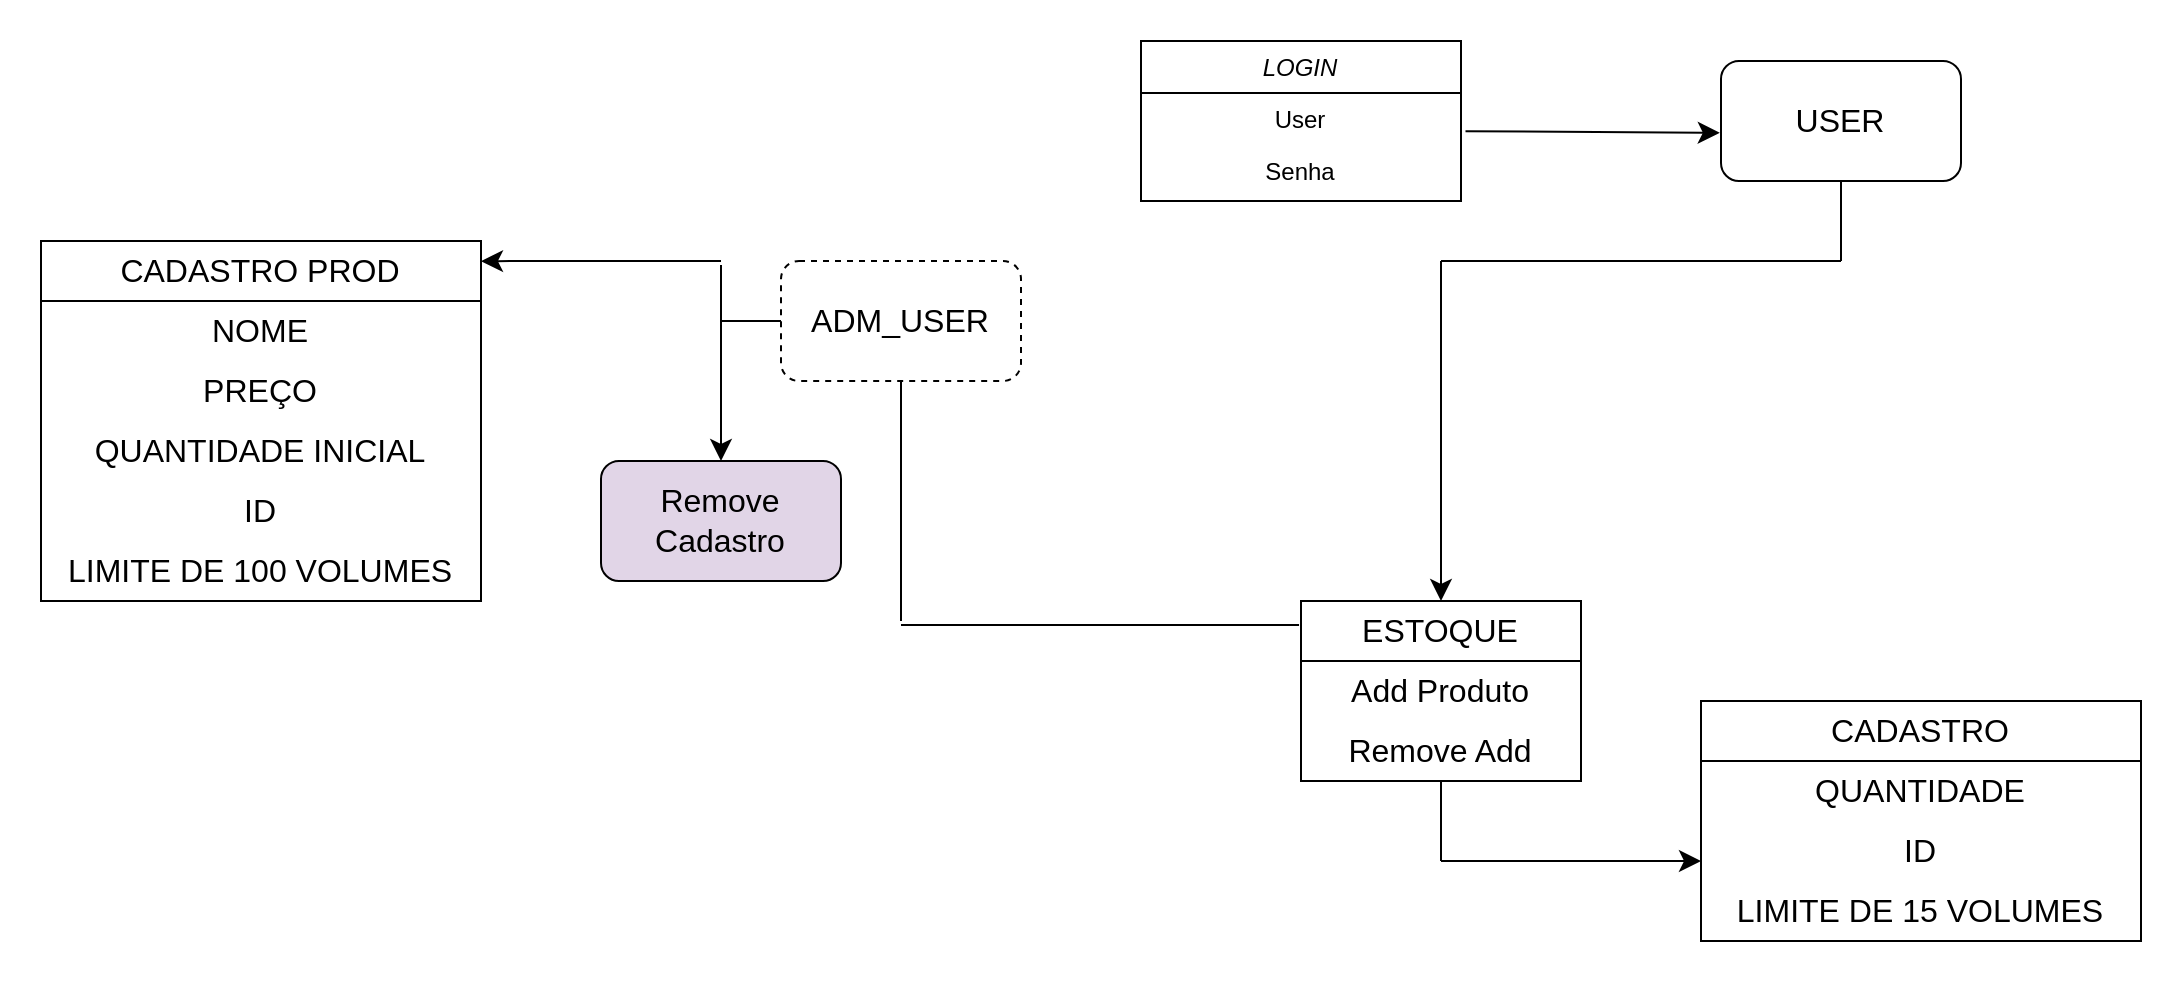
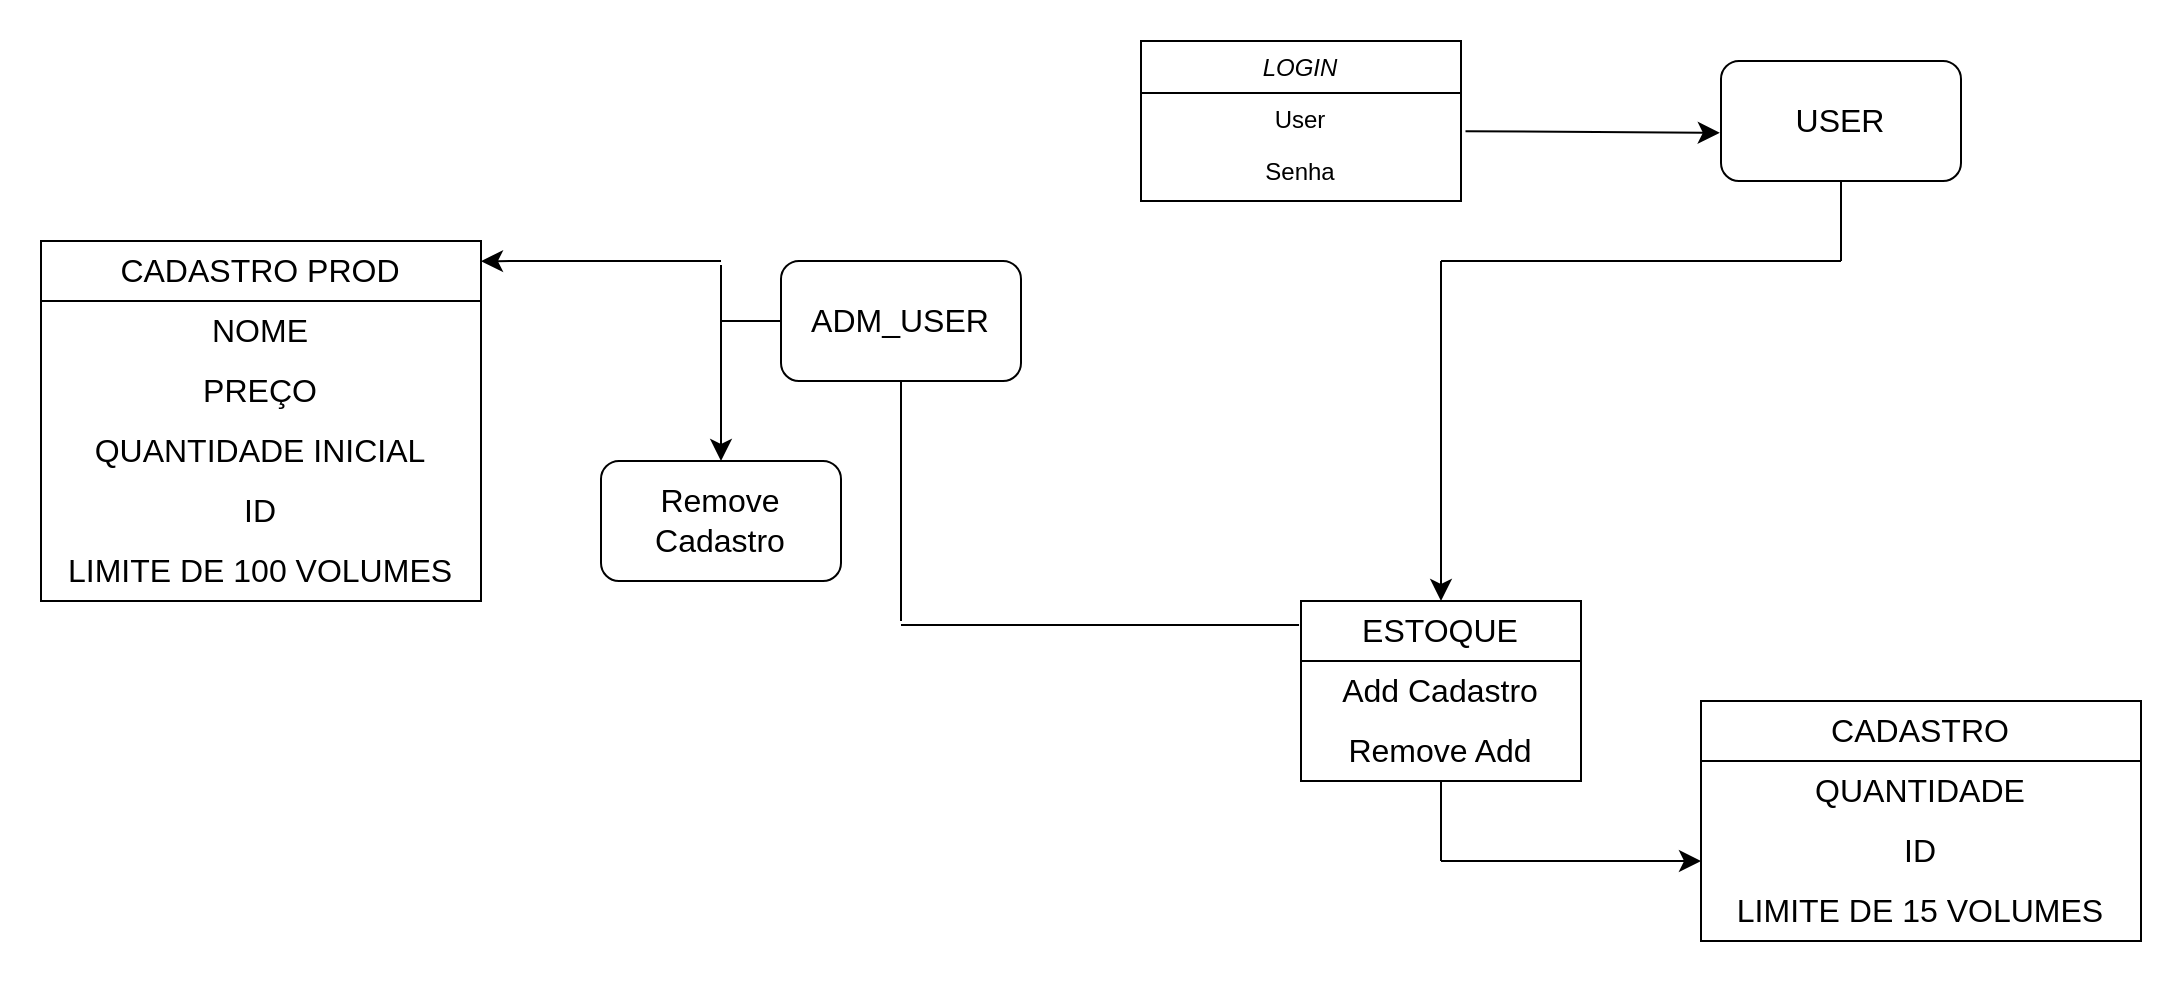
node "ADM_USER": style dashed -> solid
node "Remove Cadastro": fillcolor #e1d5e7 -> #ffffff
node "Add Produto": label "Add Produto" -> "Add Cadastro"
